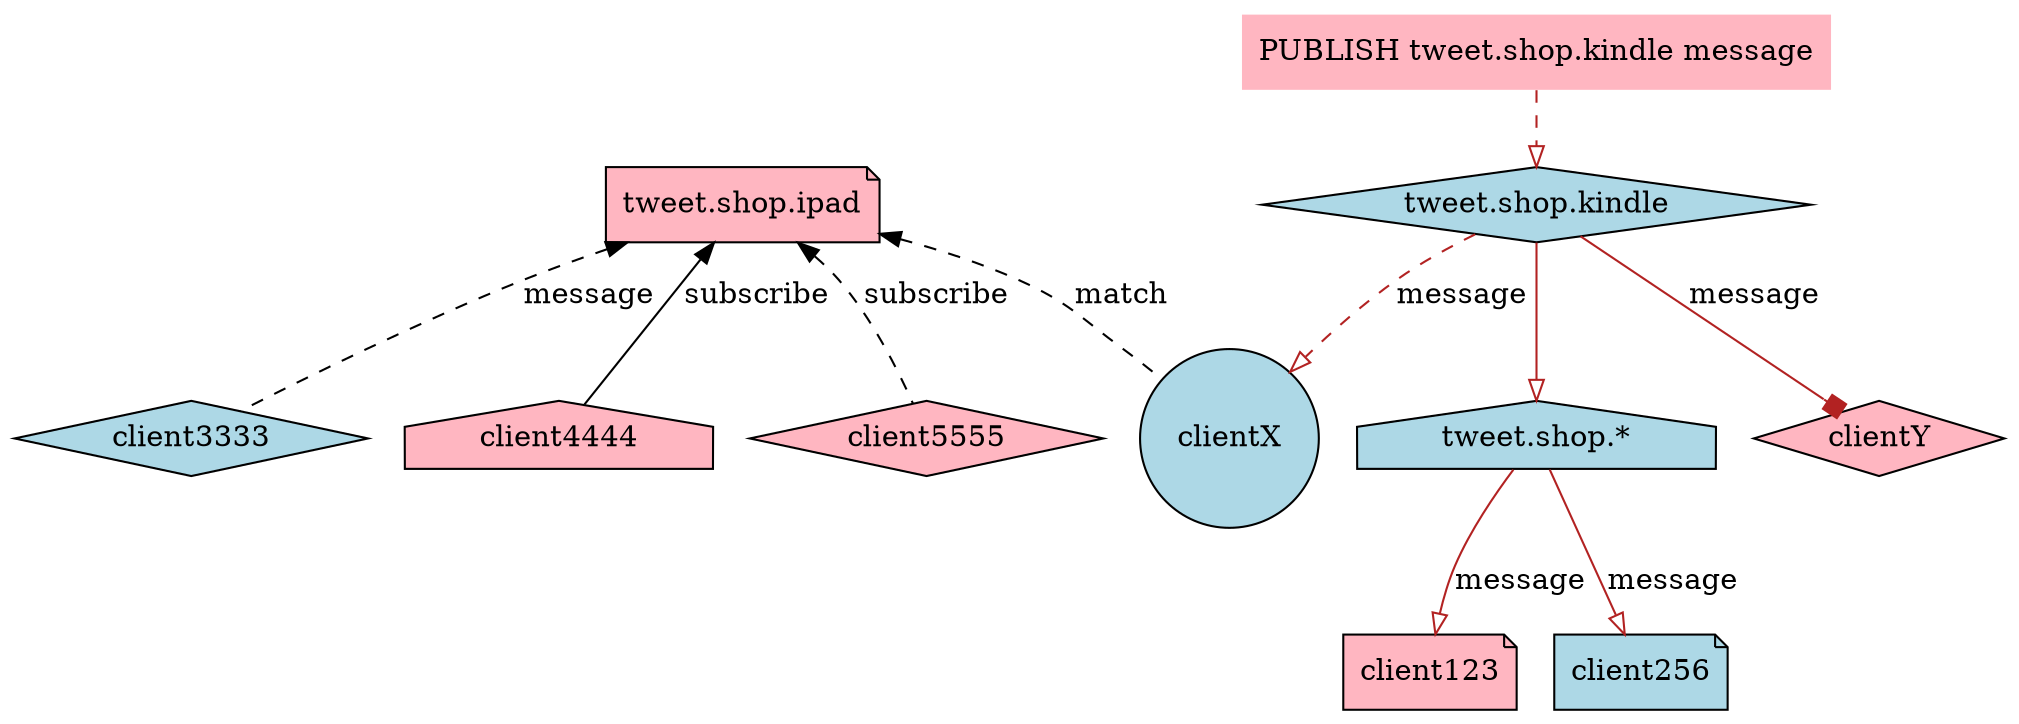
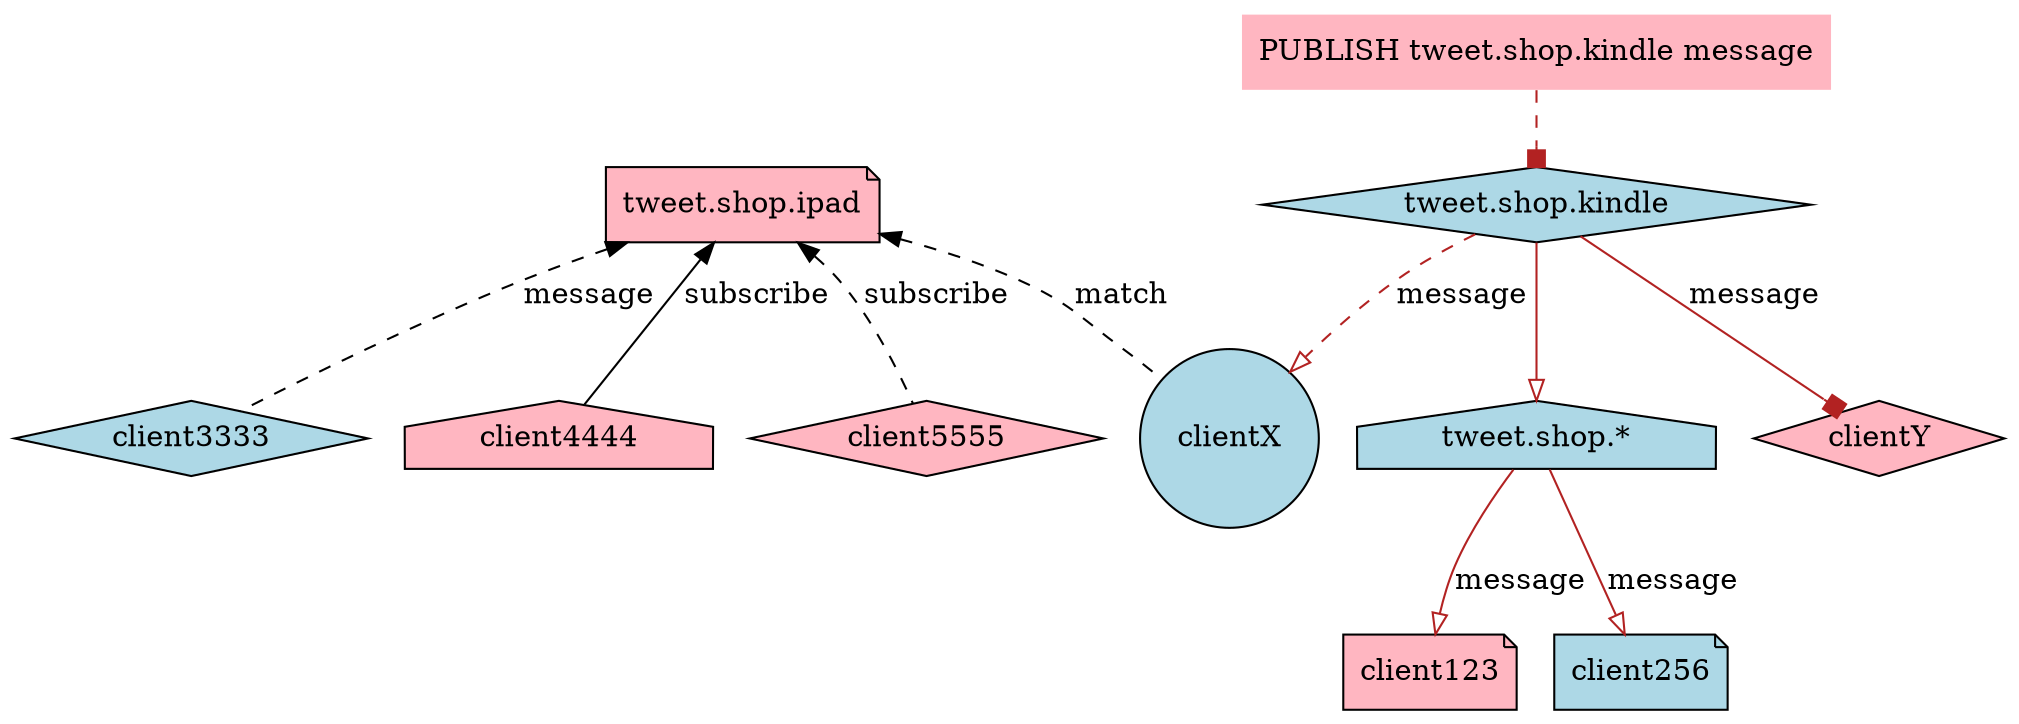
edge "PUBLISH tweet.shop.kindle message" -> "tweet.shop.kindle": arrowhead onormal -> box
